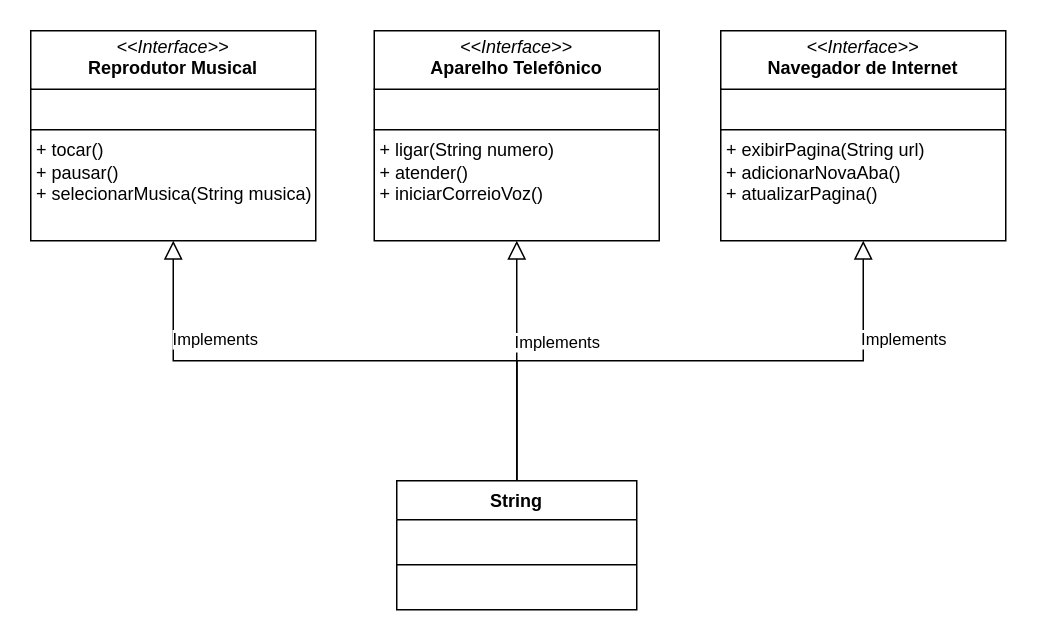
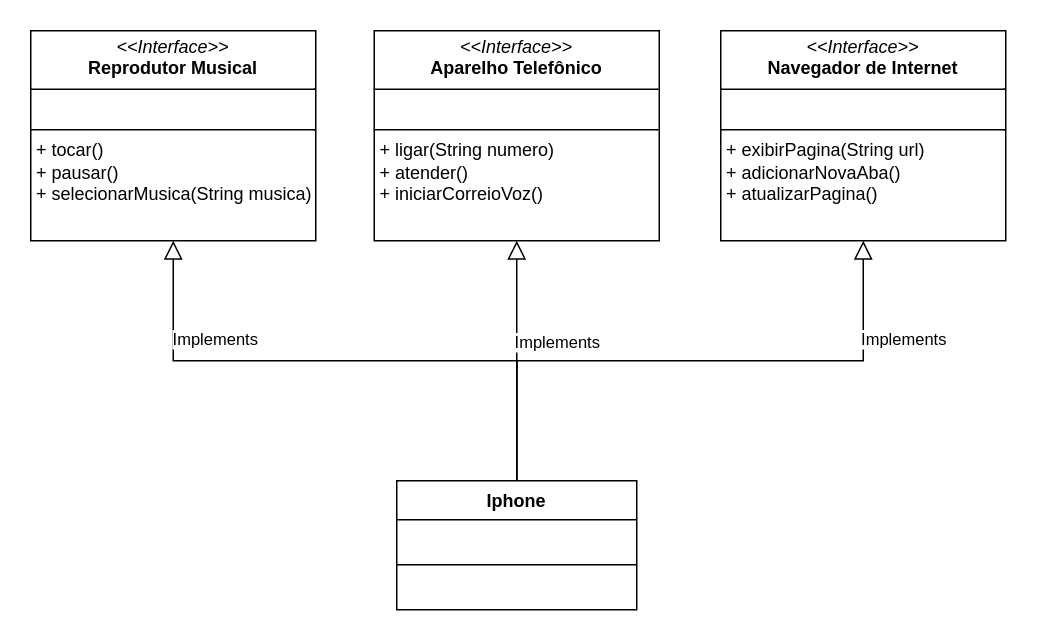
node "String": label "String" -> "Iphone"
